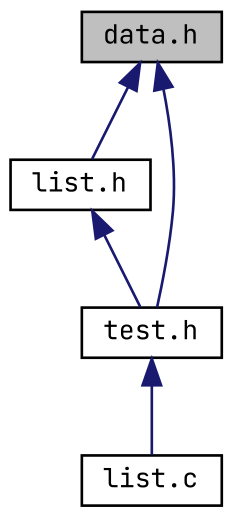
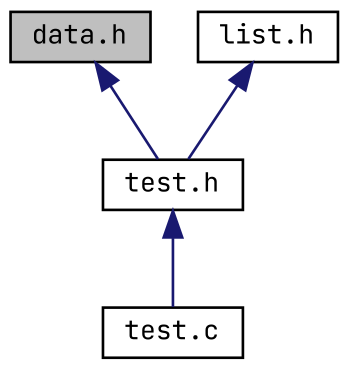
edge "list.h" -> "data.h": removed
node "list.c": label "list.c" -> "test.c"
